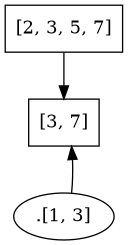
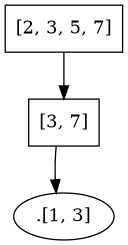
edge ".[1, 3]" -> "[3, 7]": reversed
